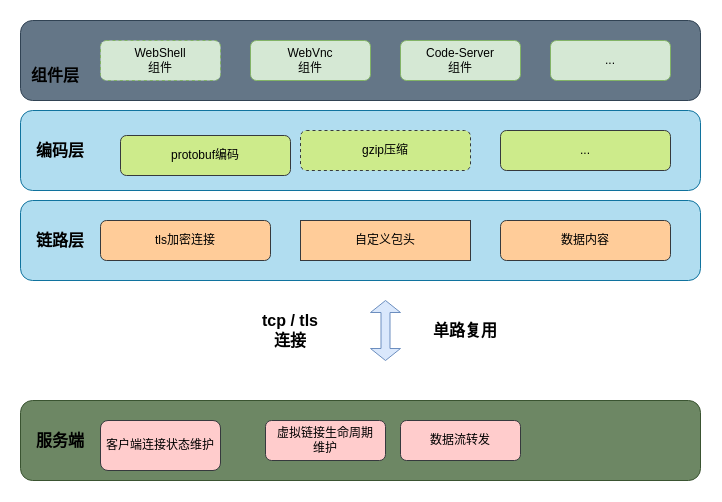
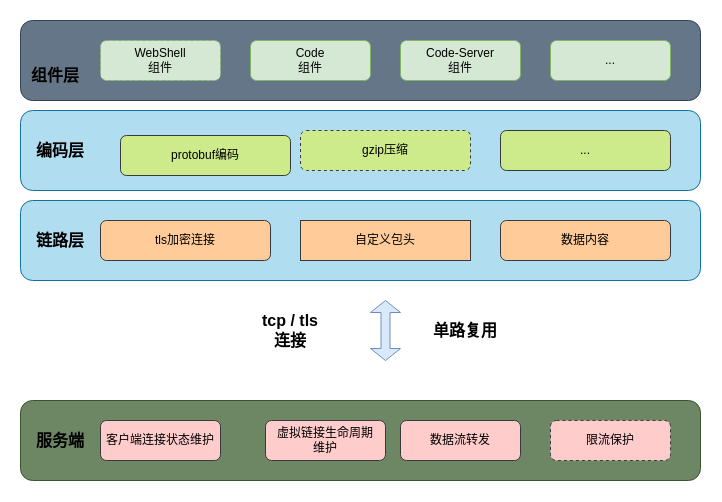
node "WebVnc 组件": label "WebVnc 组件" -> "Code 组件"
node "限流保护": added
node "客户端连接状态维护": size 120x50 -> 120x40
